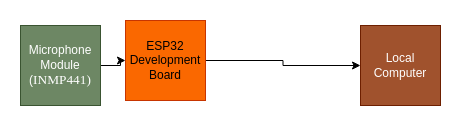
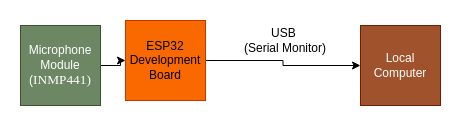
node "USB (Serial Monitor)": added
